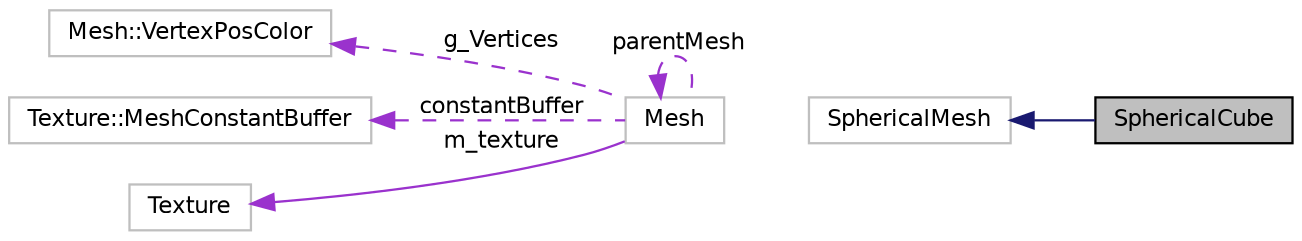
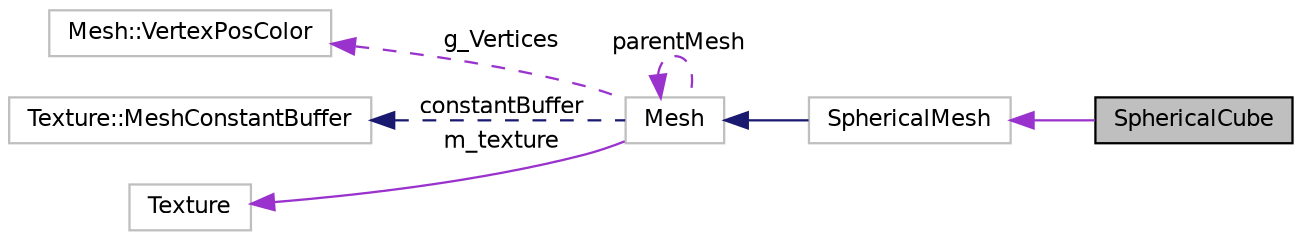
edge "Mesh" -> "Texture::MeshConstantBuffer": color darkorchid3 -> midnightblue
edge "SphericalMesh" -> "Mesh": added
edge "SphericalCube" -> "SphericalMesh": color midnightblue -> darkorchid3
